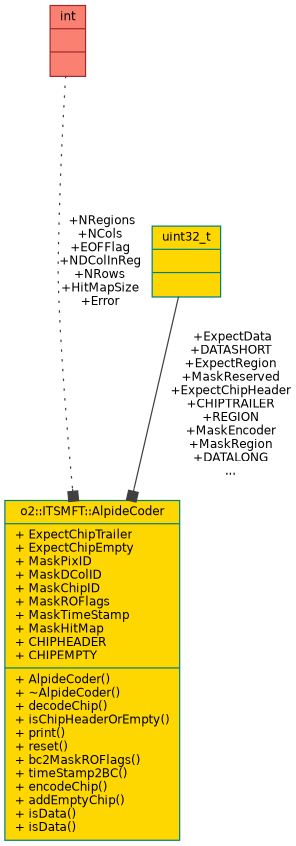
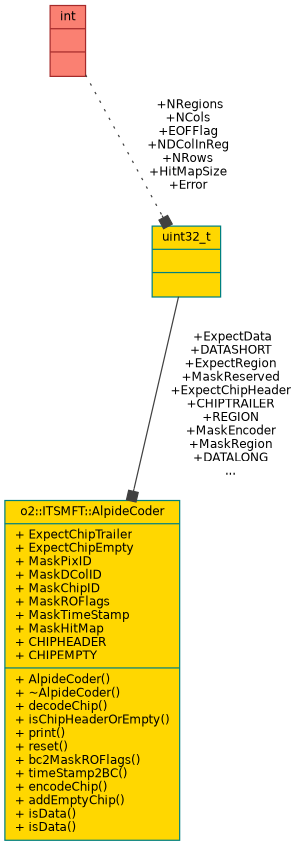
edge "int" -> "o2::ITSMFT::AlpideCoder": now "int" -> "uint32_t"
